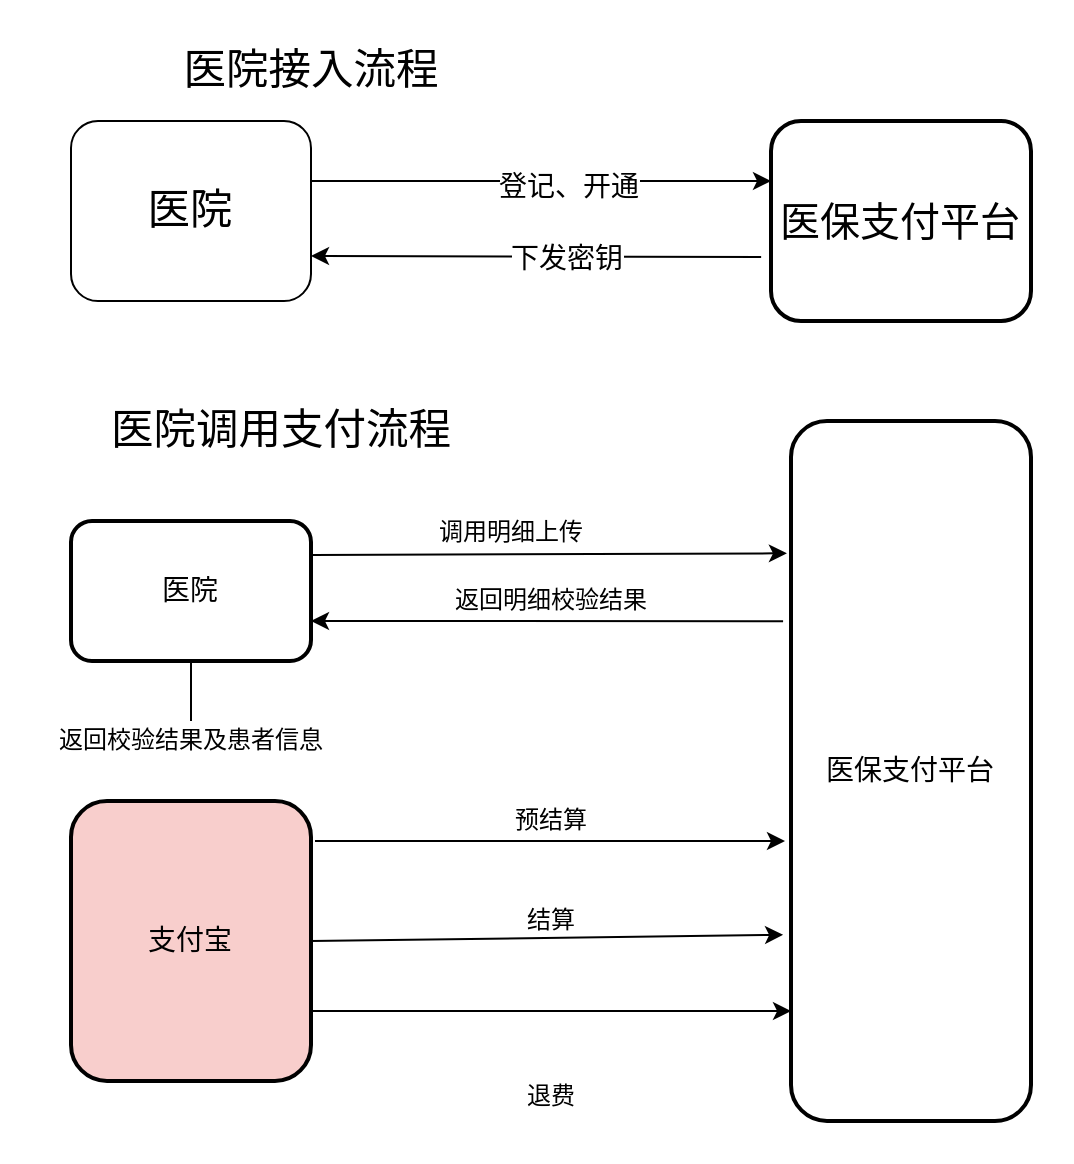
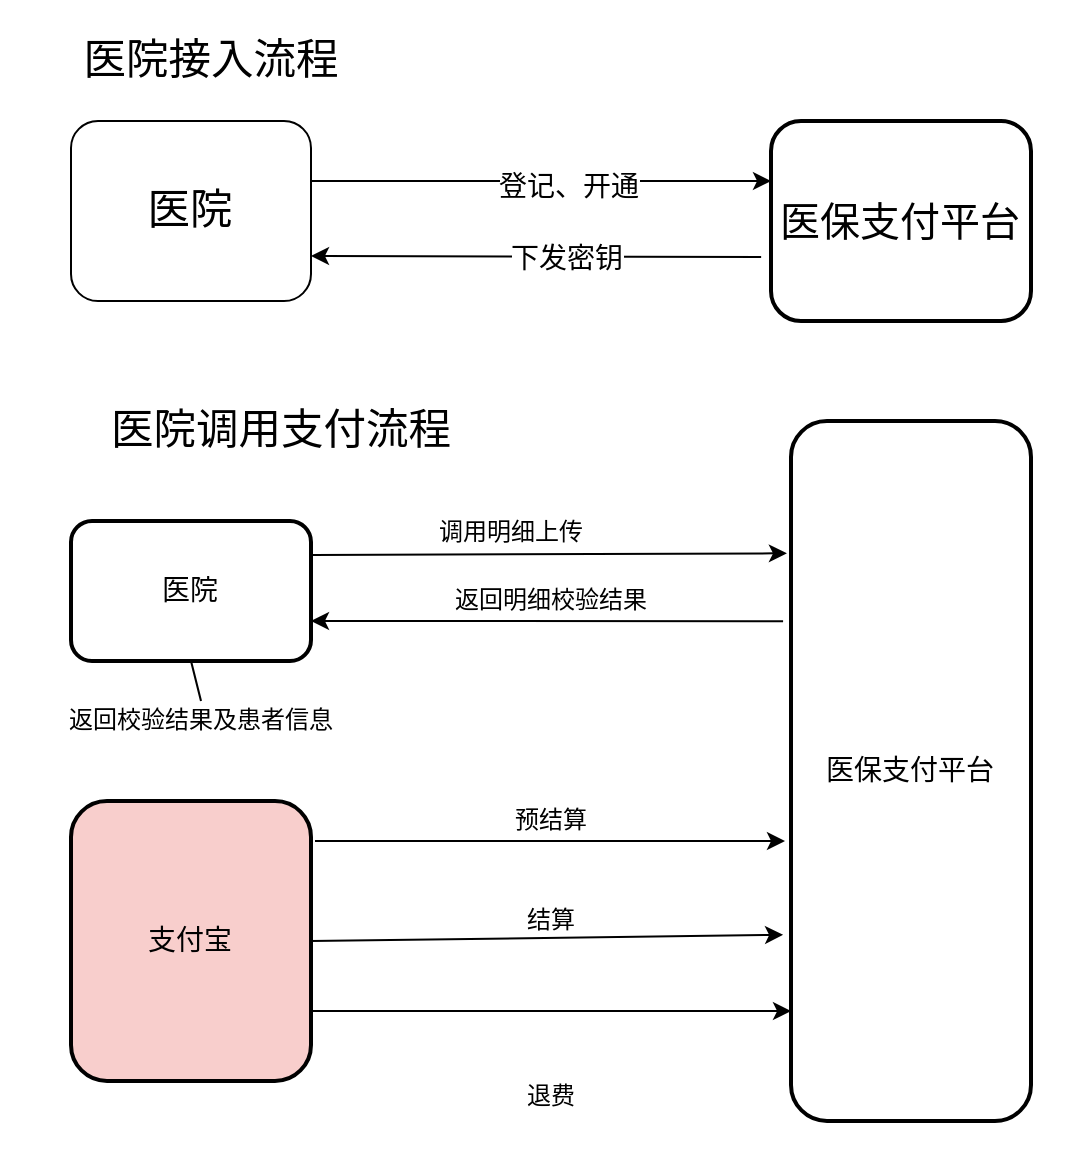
node "医院接入流程": moved (311, 71) -> (211, 61)
node "返回校验结果及患者信息": moved (191, 741) -> (201, 721)
